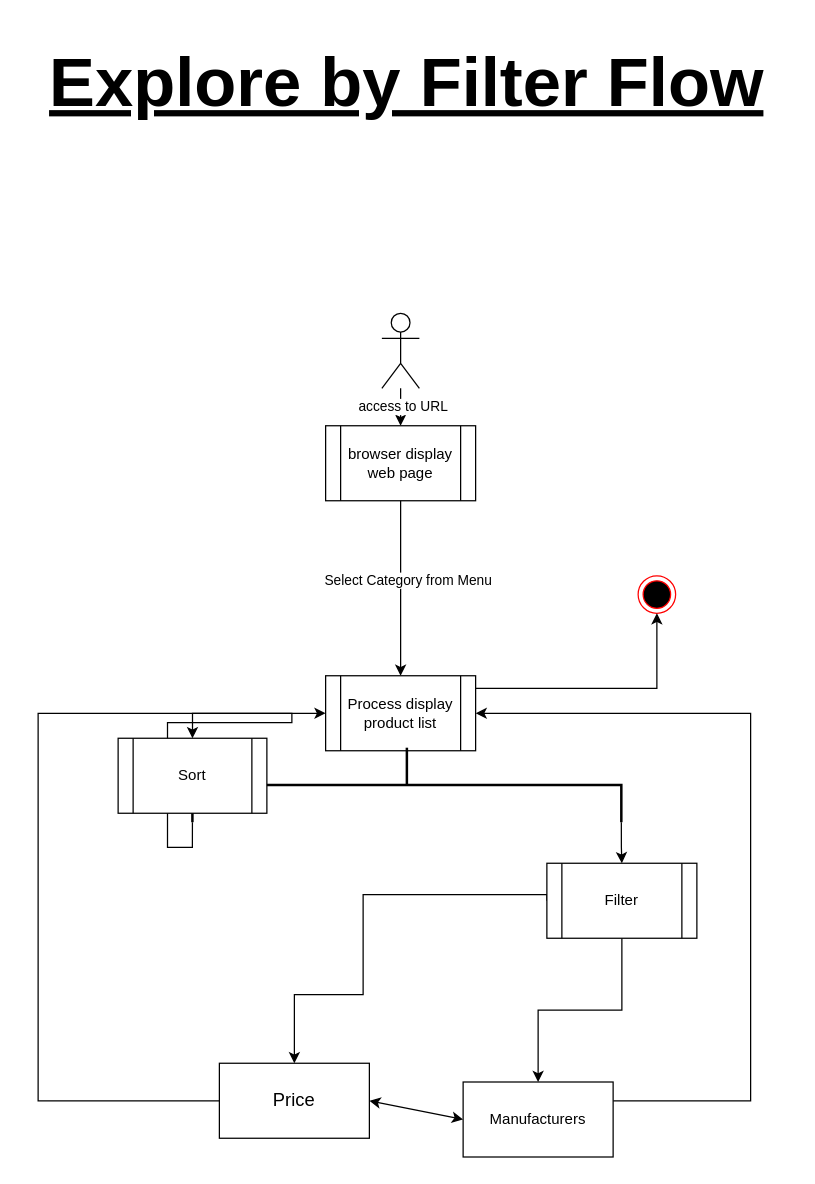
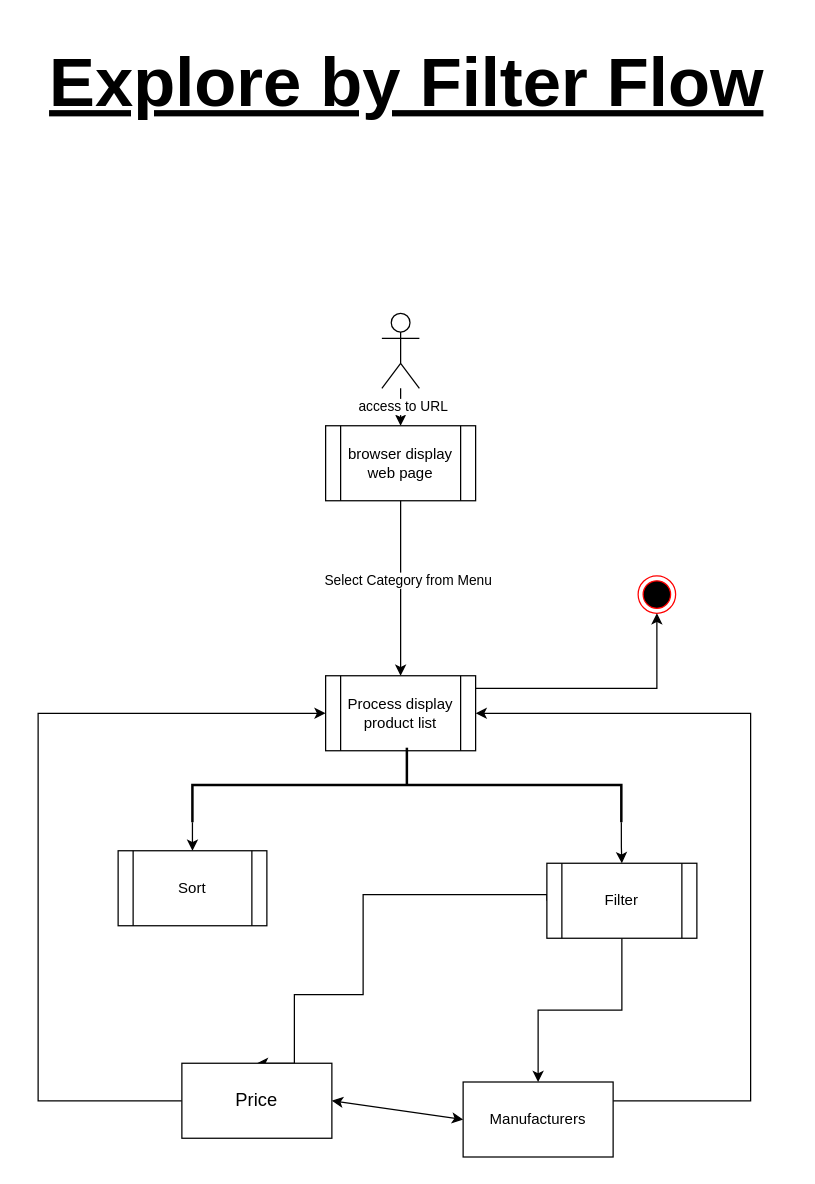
node "Sort": moved (193, 776) -> (193, 888)
node "Price": moved (294, 1101) -> (257, 1101)
